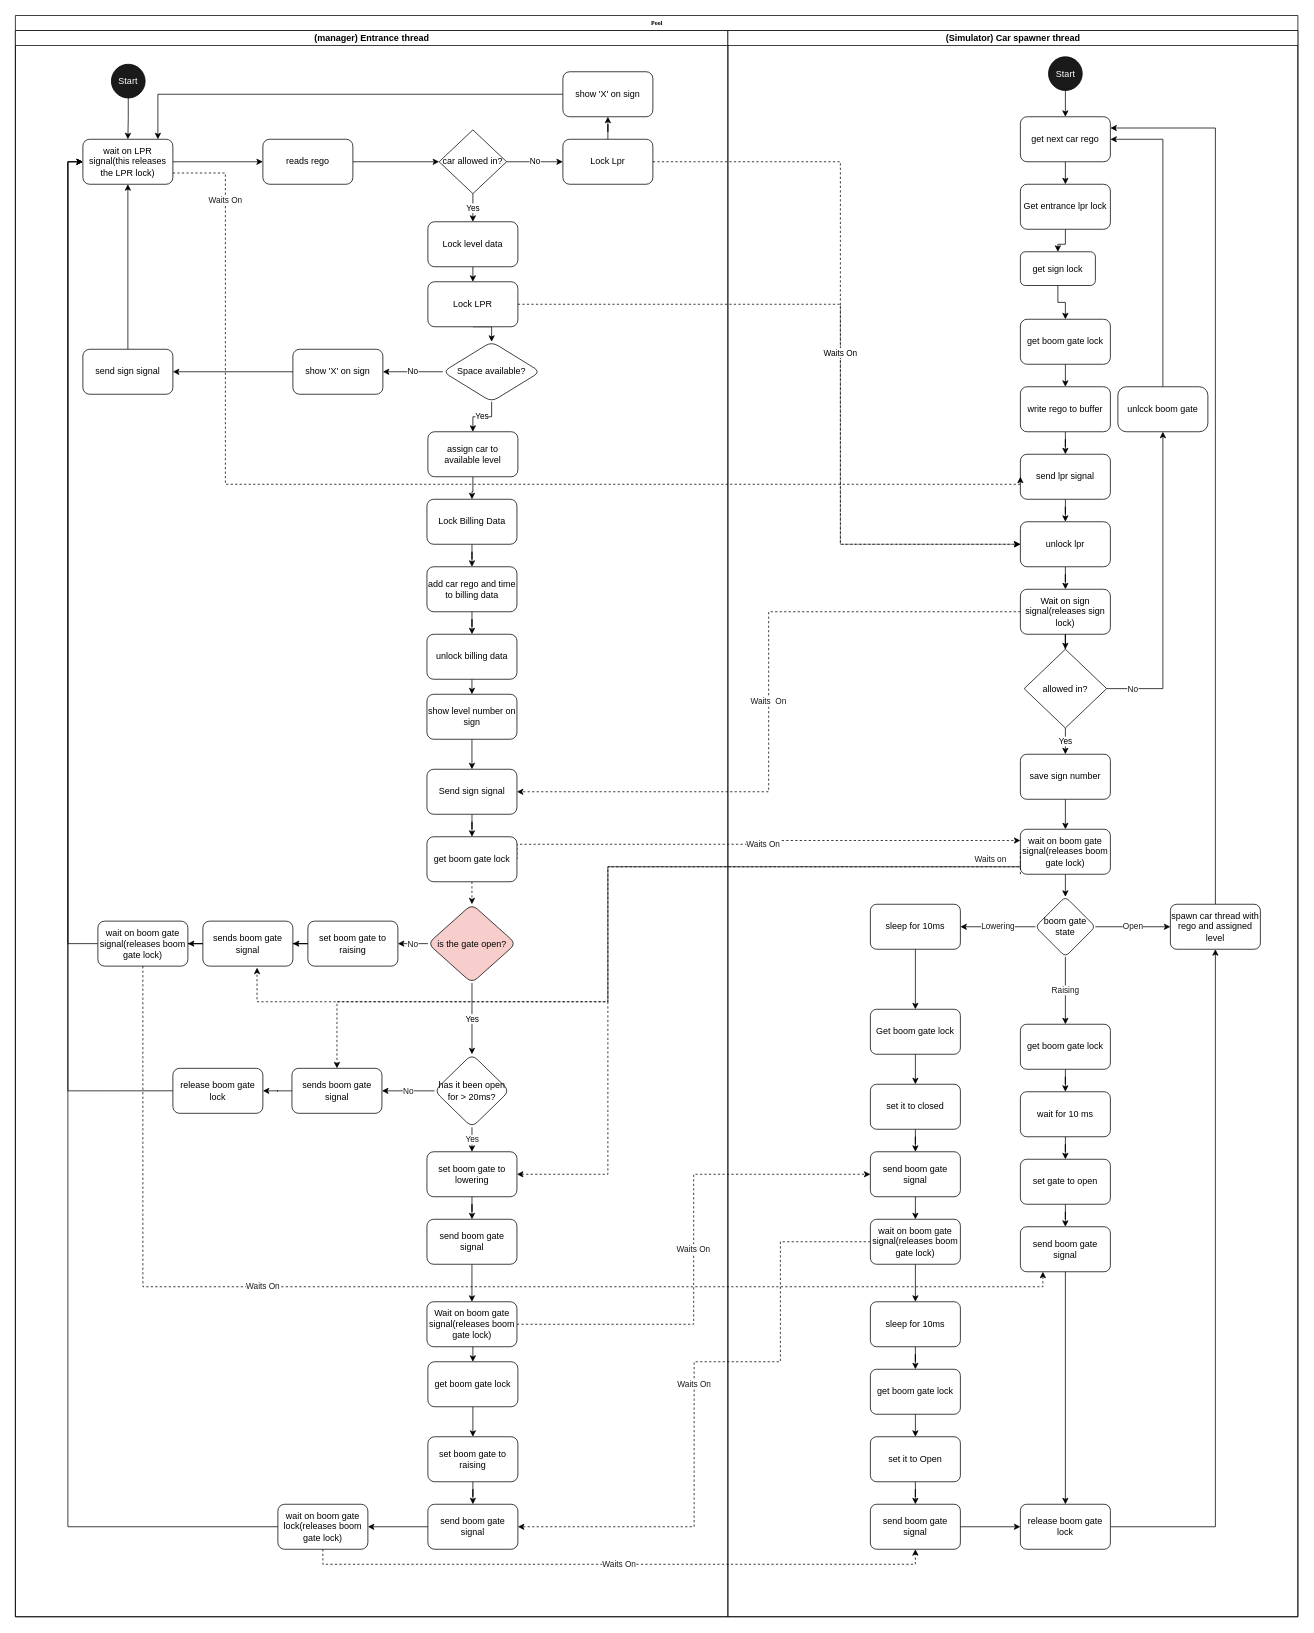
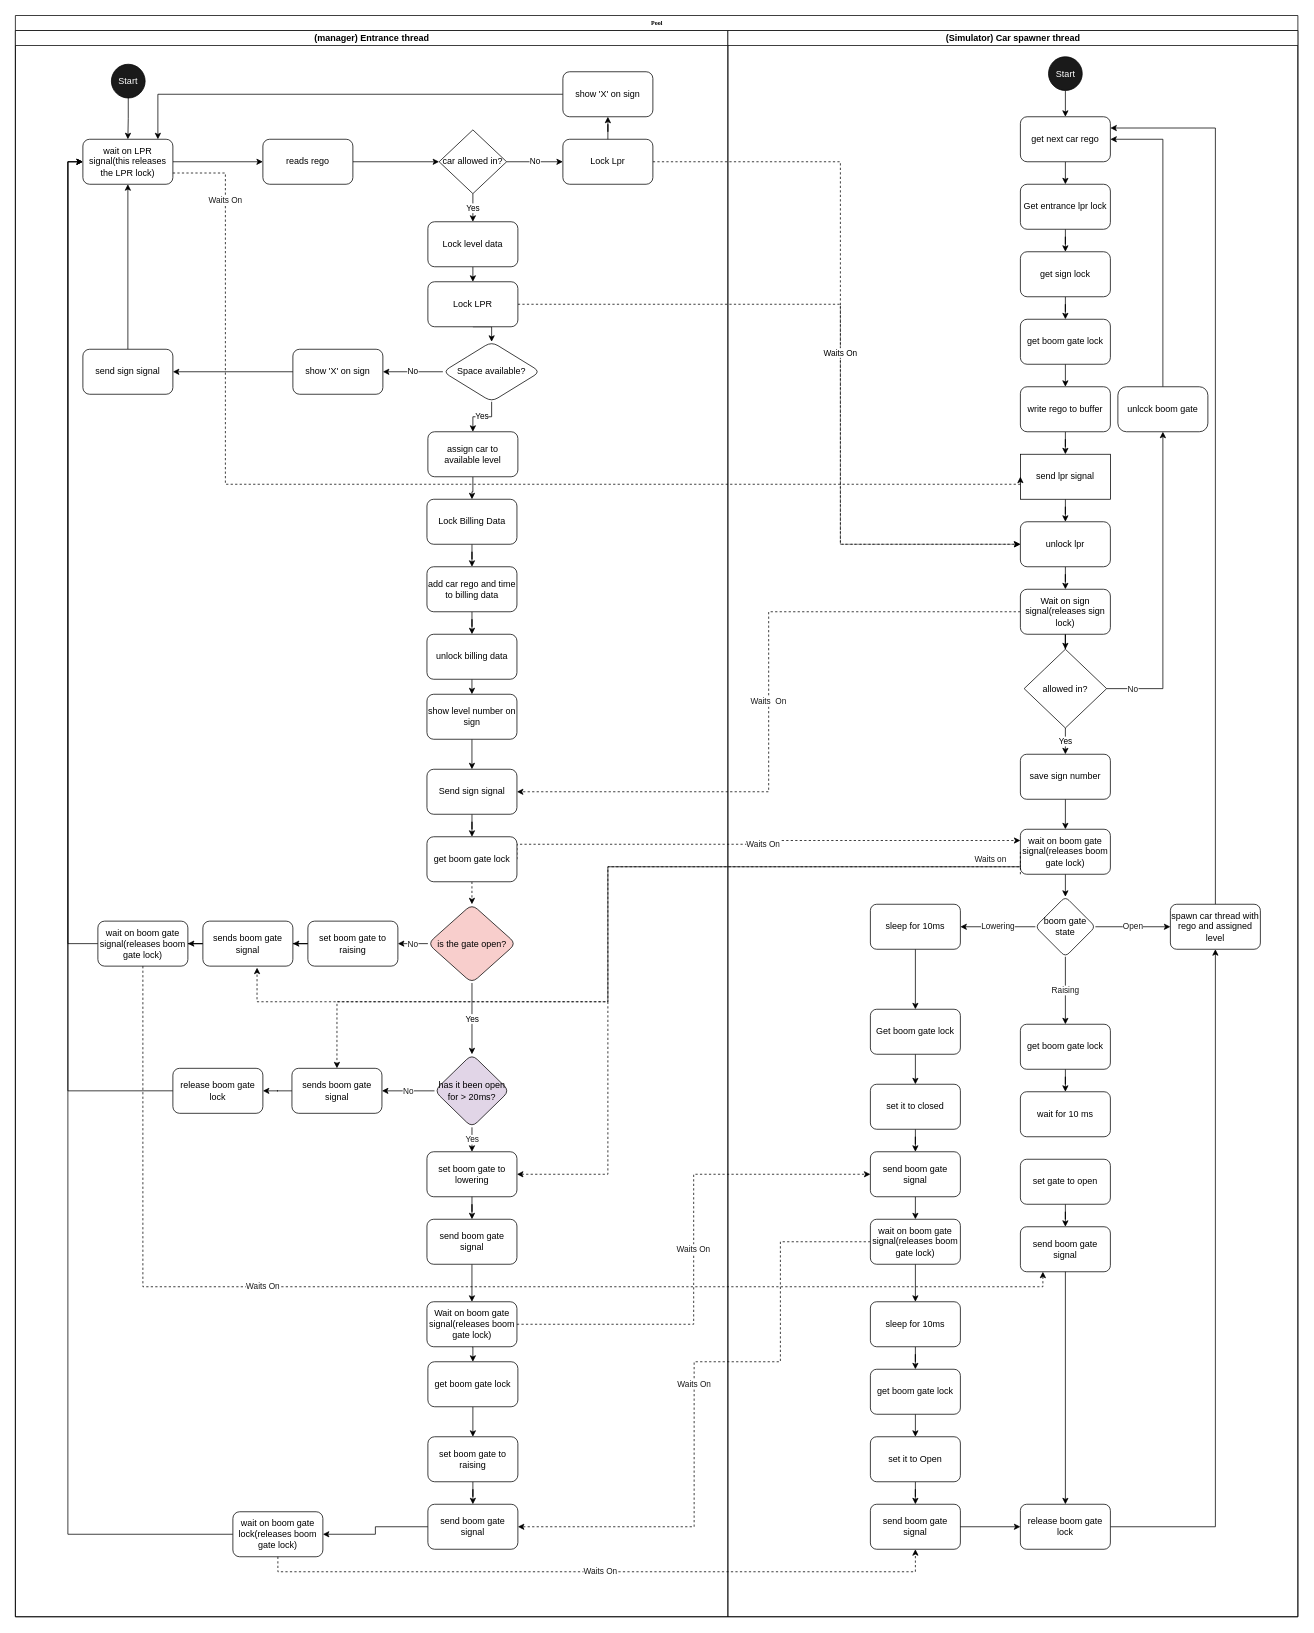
node "get sign lock": size 75x34 -> 90x45
node "send lpr signal": shape rounded rectangle -> rectangle
node "has it been open for > 20ms?": fillcolor #ffffff -> #e1d5e7
edge "wait for 10 ms" -> "set gate to open": removed
node "wait on boom gate lock(releases boom gate lock)": moved (323, 1527) -> (278, 1534)
